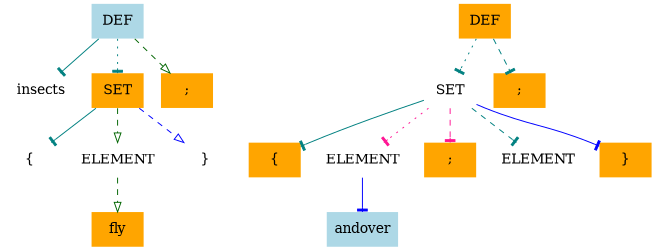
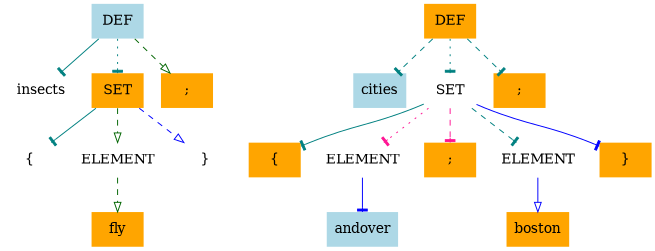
node "cities": added
node "boston": added
